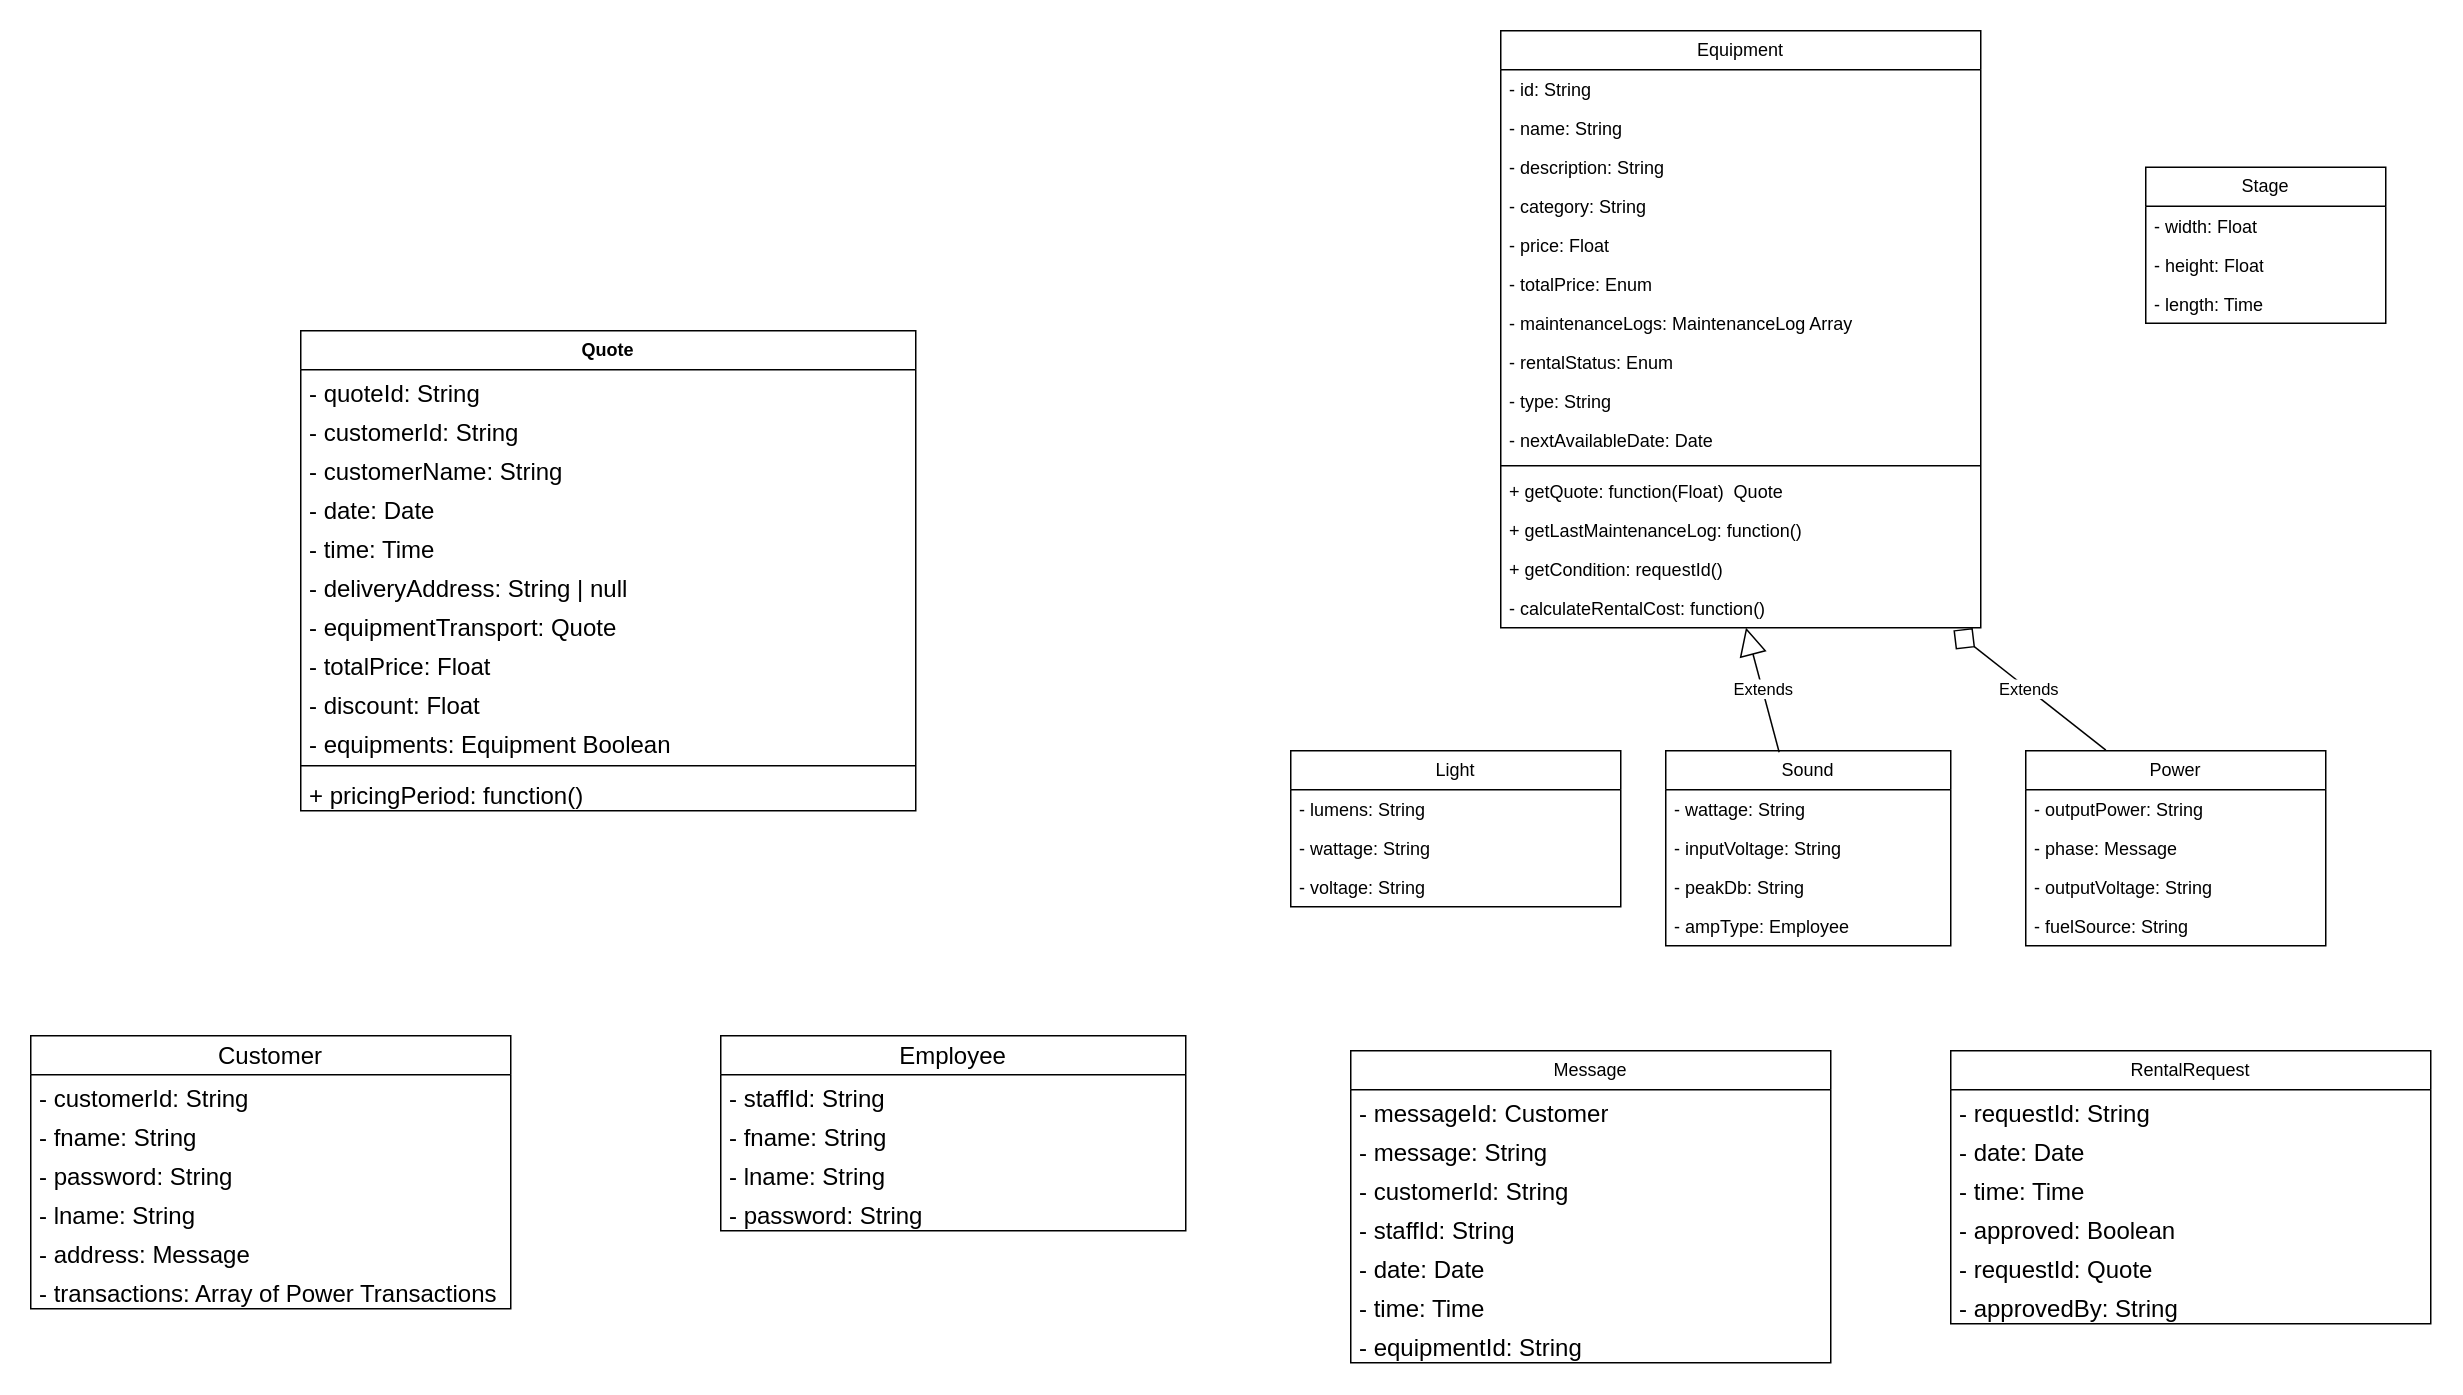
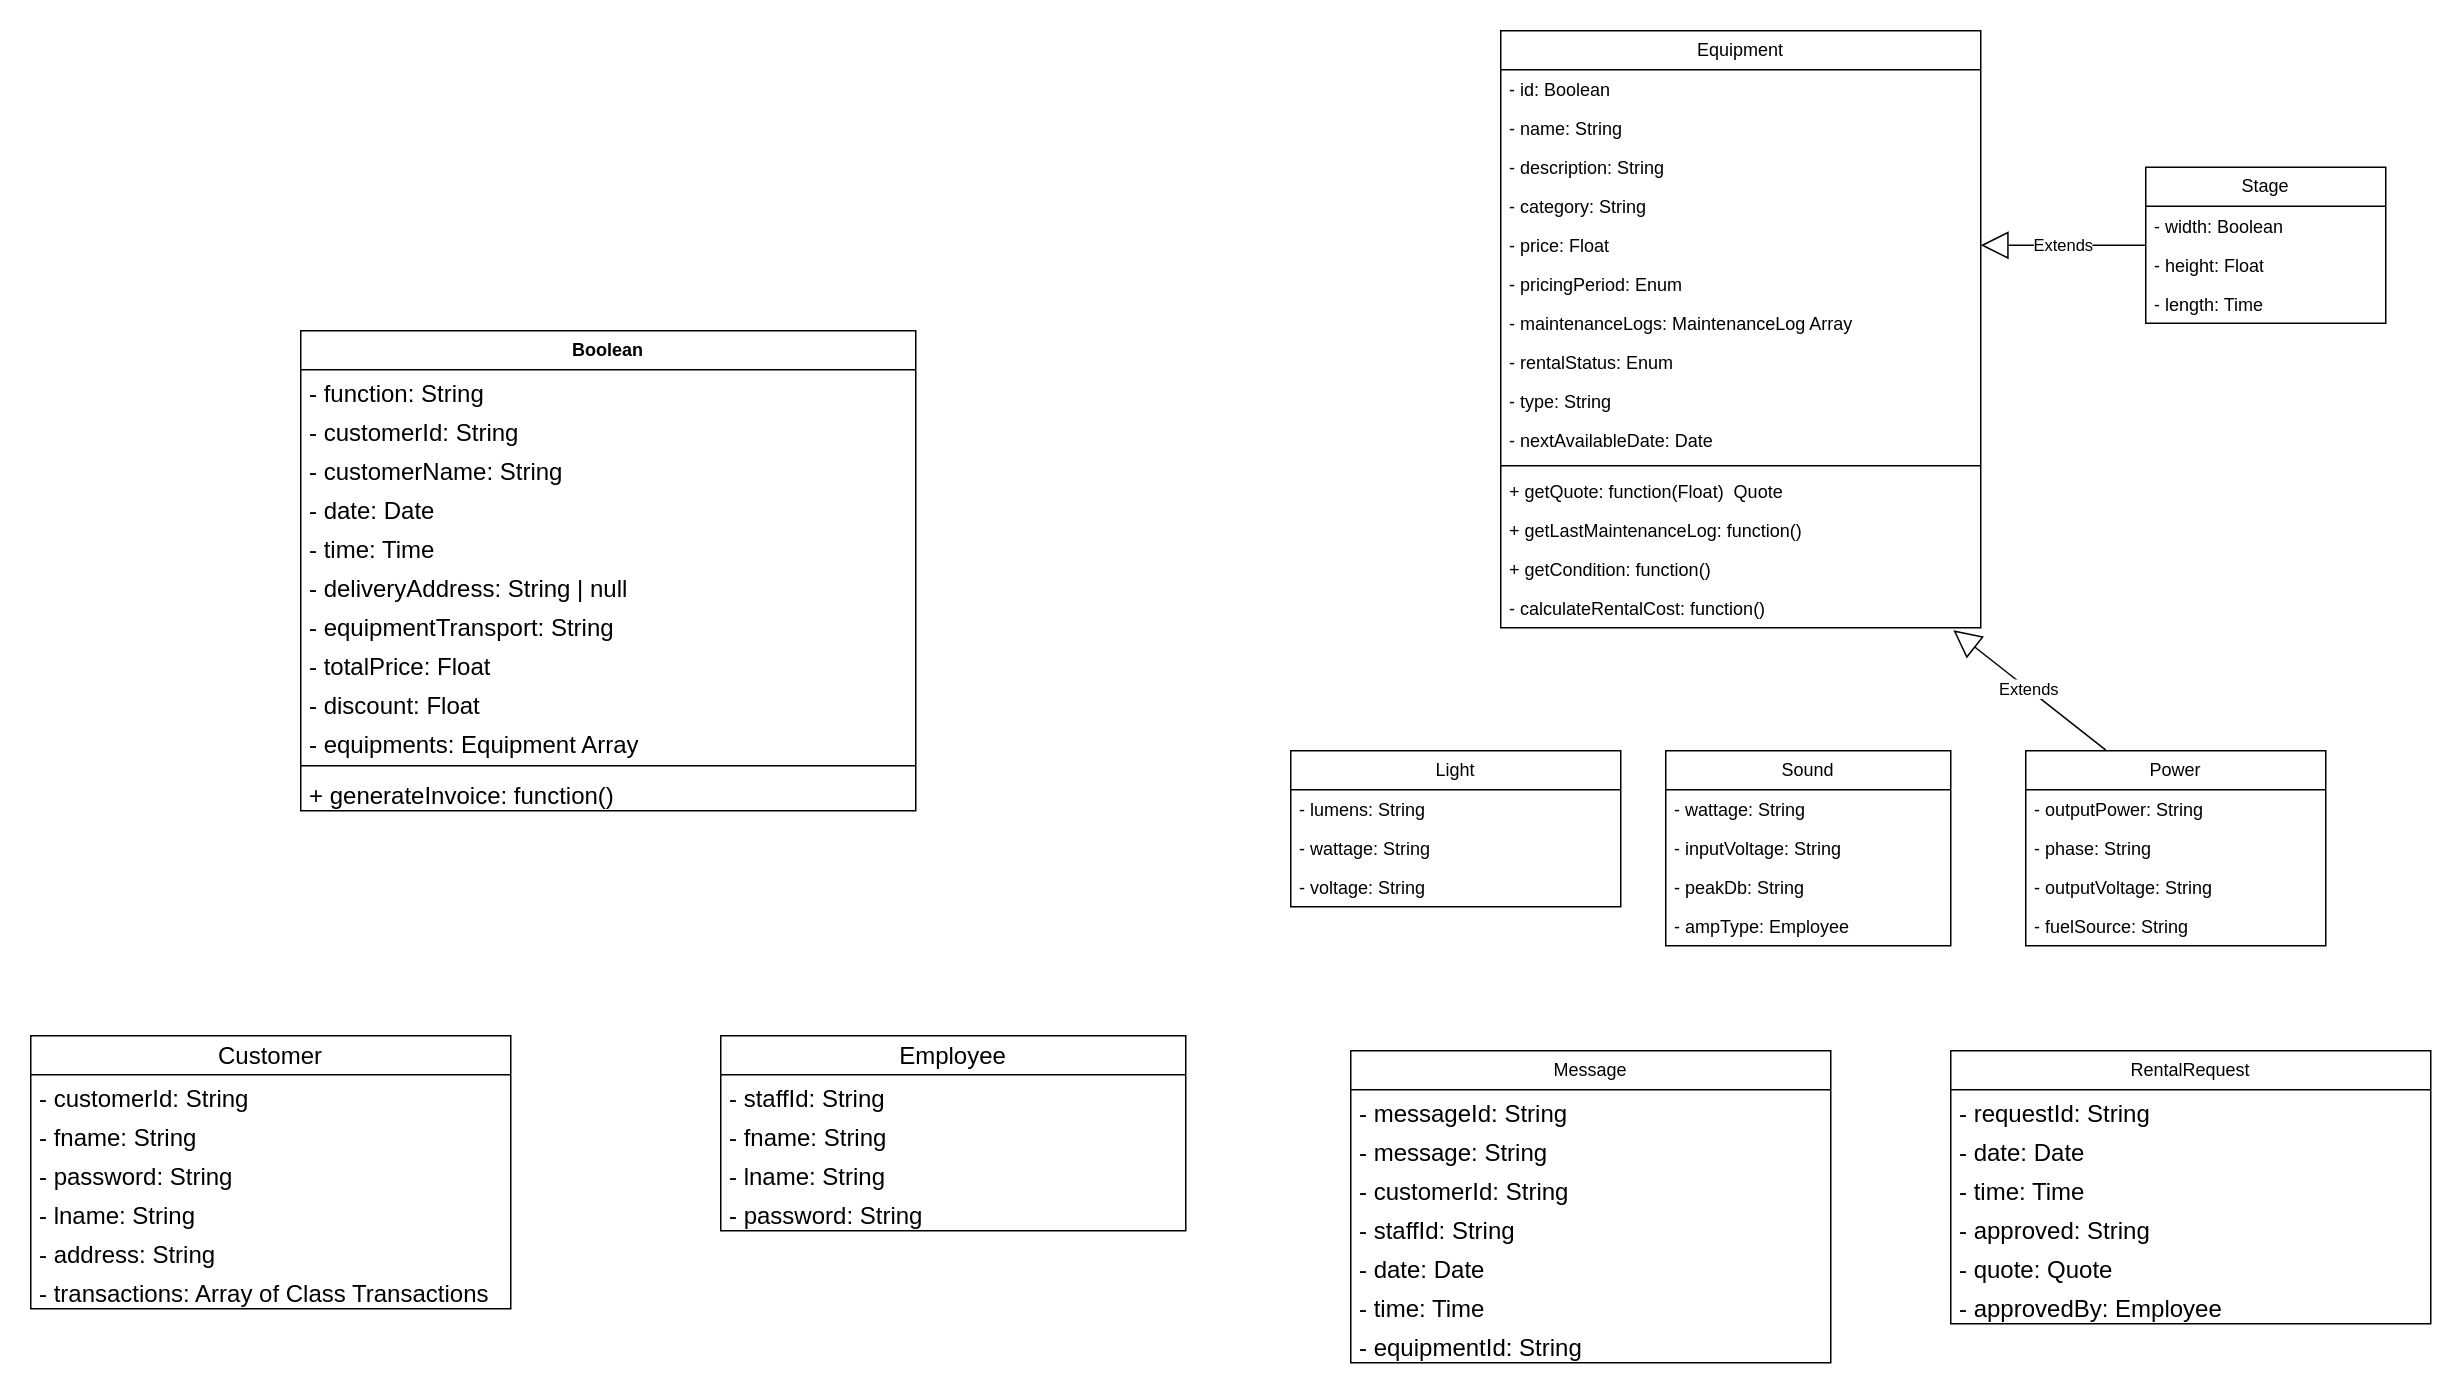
node "- id: String": label "- id: String" -> "- id: Boolean"
node "- width: Float": label "- width: Float" -> "- width: Boolean"
edge "Stage" -> "- price: Float": added, label "Extends"
node "- totalPrice: Enum": label "- totalPrice: Enum" -> "- pricingPeriod: Enum"
node "Quote": label "Quote" -> "Boolean"
node "- quoteId: String": label "- quoteId: String" -> "- function: String"
node "+ getCondition: requestId()": label "+ getCondition: requestId()" -> "+ getCondition: function()"
node "- equipmentTransport: Quote": label "- equipmentTransport: Quote" -> "- equipmentTransport: String"
edge "Power" -> "- calculateRentalCost: function()": arrowhead diamond -> block
edge "Sound" -> "- calculateRentalCost: function()": removed, label "Extends"
node "- equipments: Equipment Boolean": label "- equipments: Equipment Boolean" -> "- equipments: Equipment Array"
node "+ pricingPeriod: function()": label "+ pricingPeriod: function()" -> "+ generateInvoice: function()"
node "- phase: Message": label "- phase: Message" -> "- phase: String"
node "- messageId: Customer": label "- messageId: Customer" -> "- messageId: String"
node "- approved: Boolean": label "- approved: Boolean" -> "- approved: String"
node "- address: Message": label "- address: Message" -> "- address: String"
node "- requestId: Quote": label "- requestId: Quote" -> "- quote: Quote"
node "- transactions: Array of Power Transactions": label "- transactions: Array of Power Transactions" -> "- transactions: Array of Class Transactions"
node "- approvedBy: String": label "- approvedBy: String" -> "- approvedBy: Employee"
